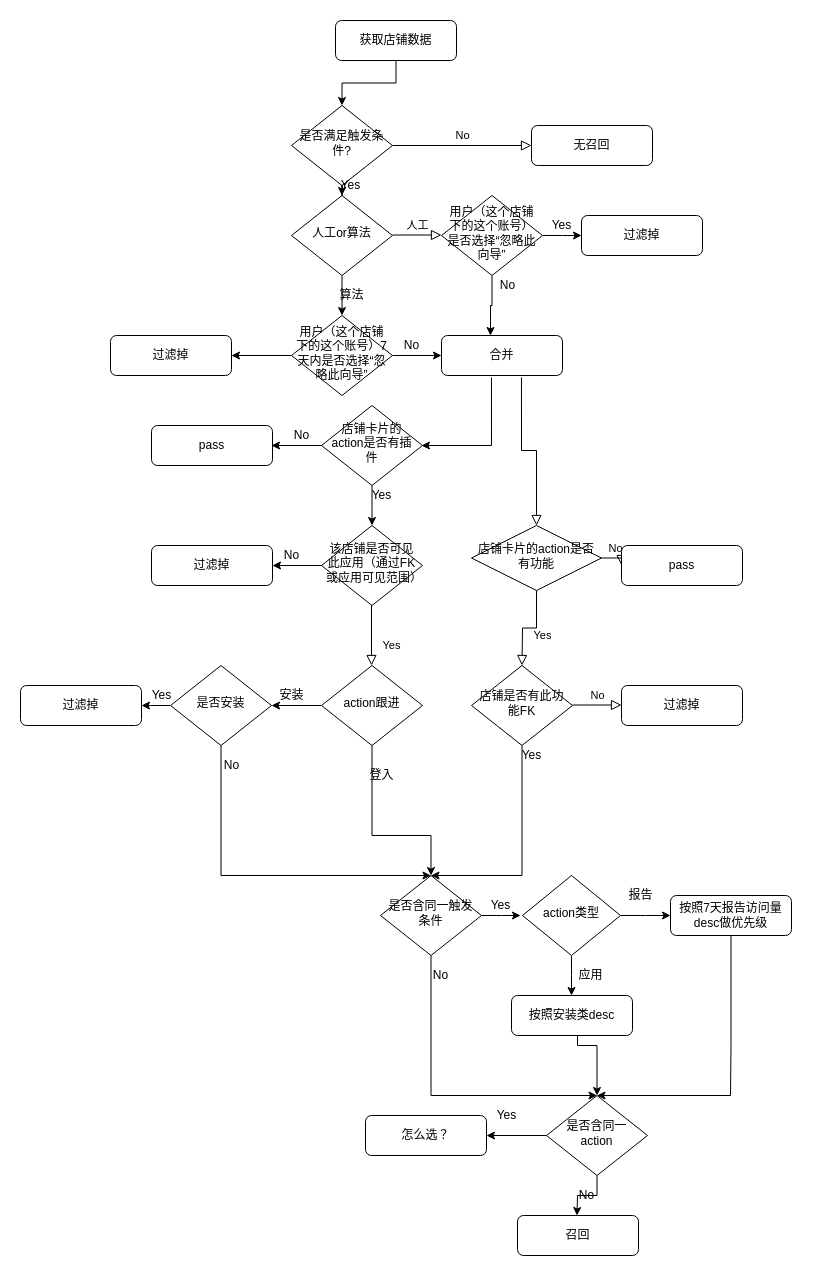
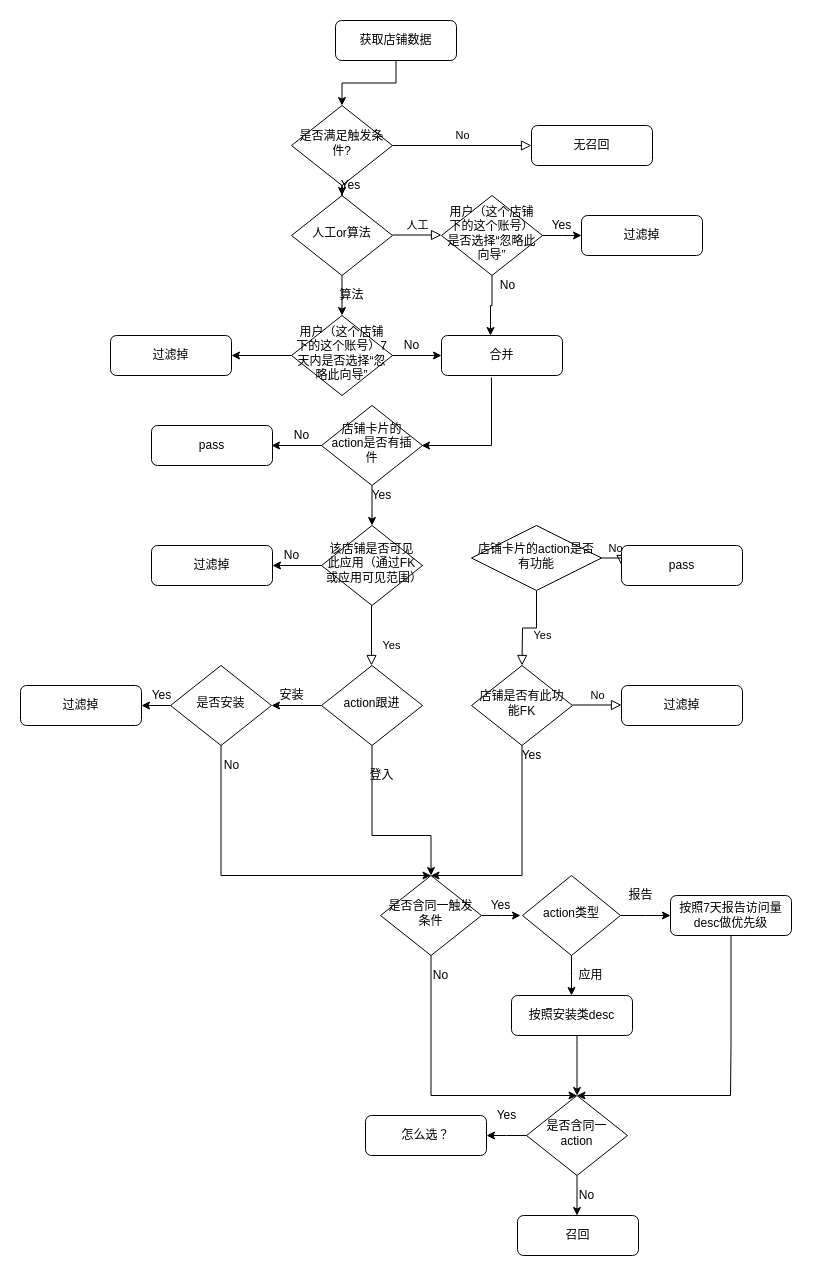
edge "合并" -> "店铺卡片的action是否有功能": removed
node "是否含同一action": moved (597, 1136) -> (577, 1136)
